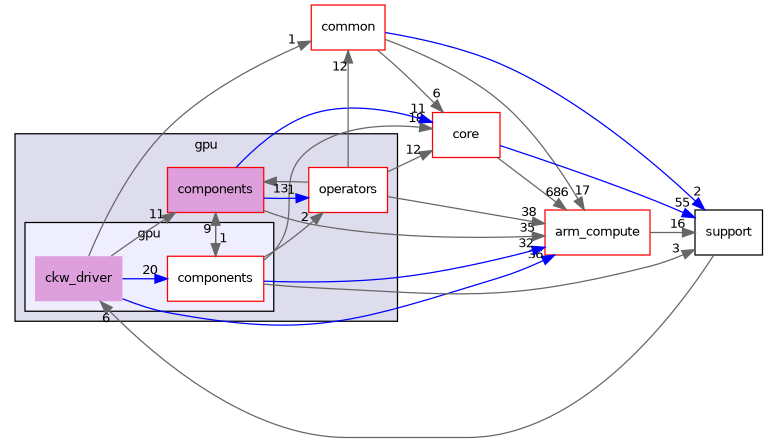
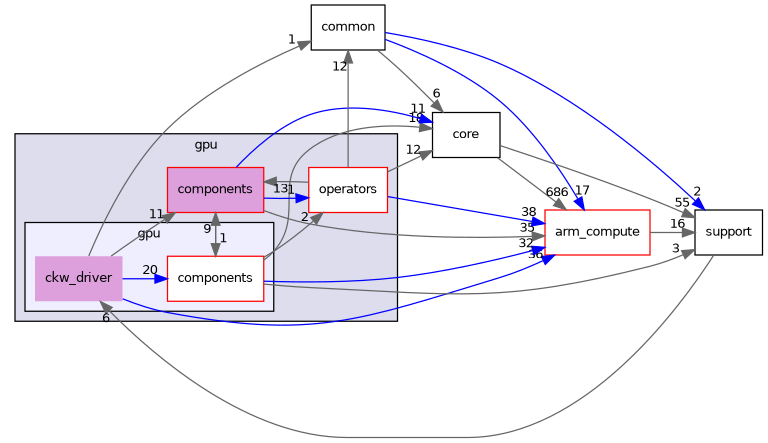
node "common": color red -> black
edge "common" -> "arm_compute": color gray40 -> blue
node "core": color red -> black
edge "core" -> "support": color blue -> gray40
edge "operators" -> "arm_compute": color gray40 -> blue
